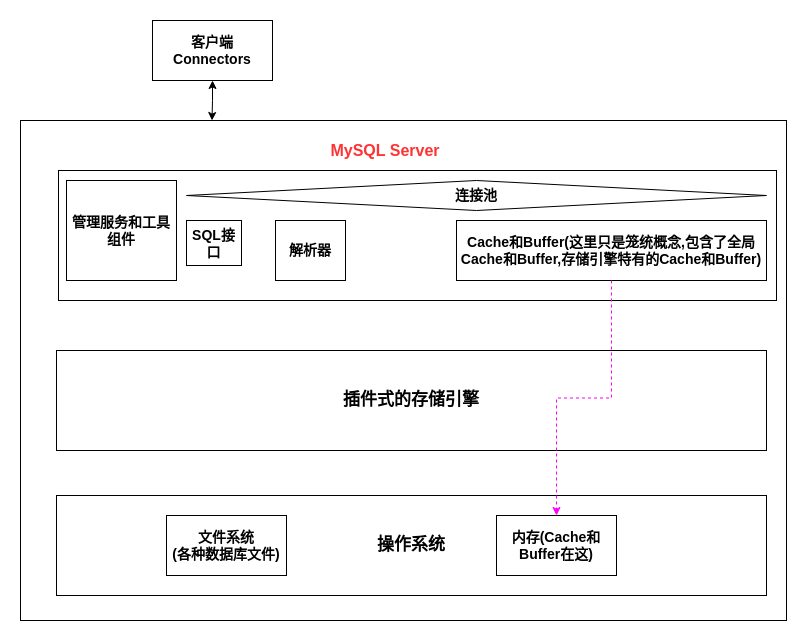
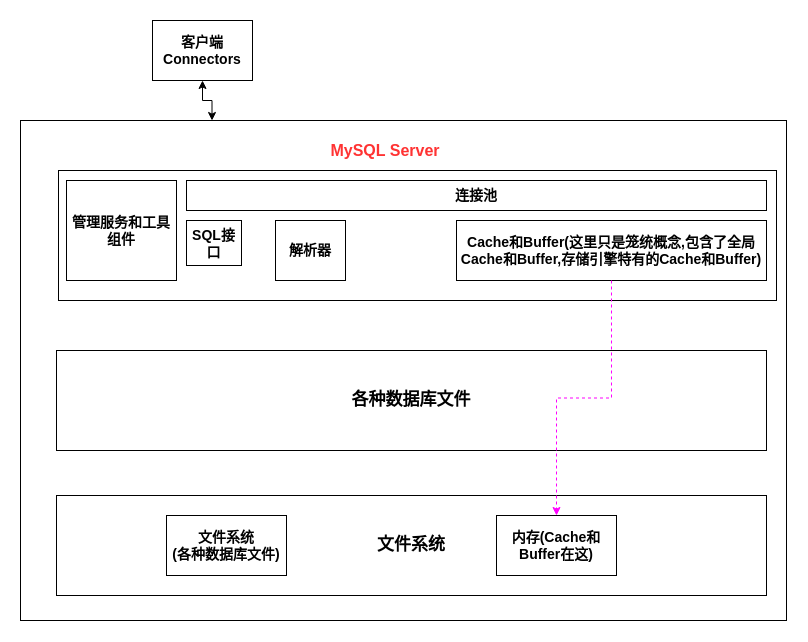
node "客户端 Connectors": size 120x60 -> 100x60
node "连接池": shape diamond -> rectangle
node "插件式的存储引擎": label "插件式的存储引擎" -> "各种数据库文件"
node "操作系统": label "操作系统" -> "文件系统"
